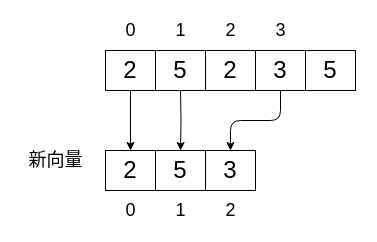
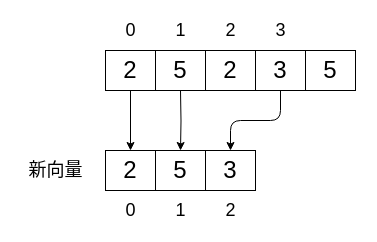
node "新向量": moved (56, 161) -> (56, 171)
